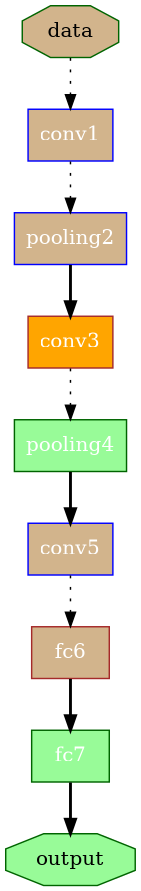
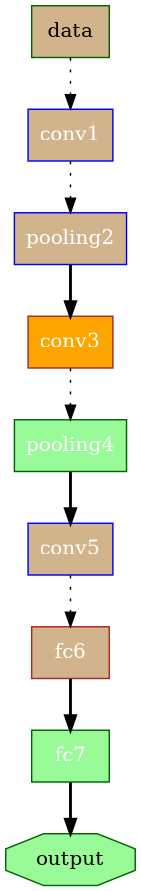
node "data": shape octagon -> box
